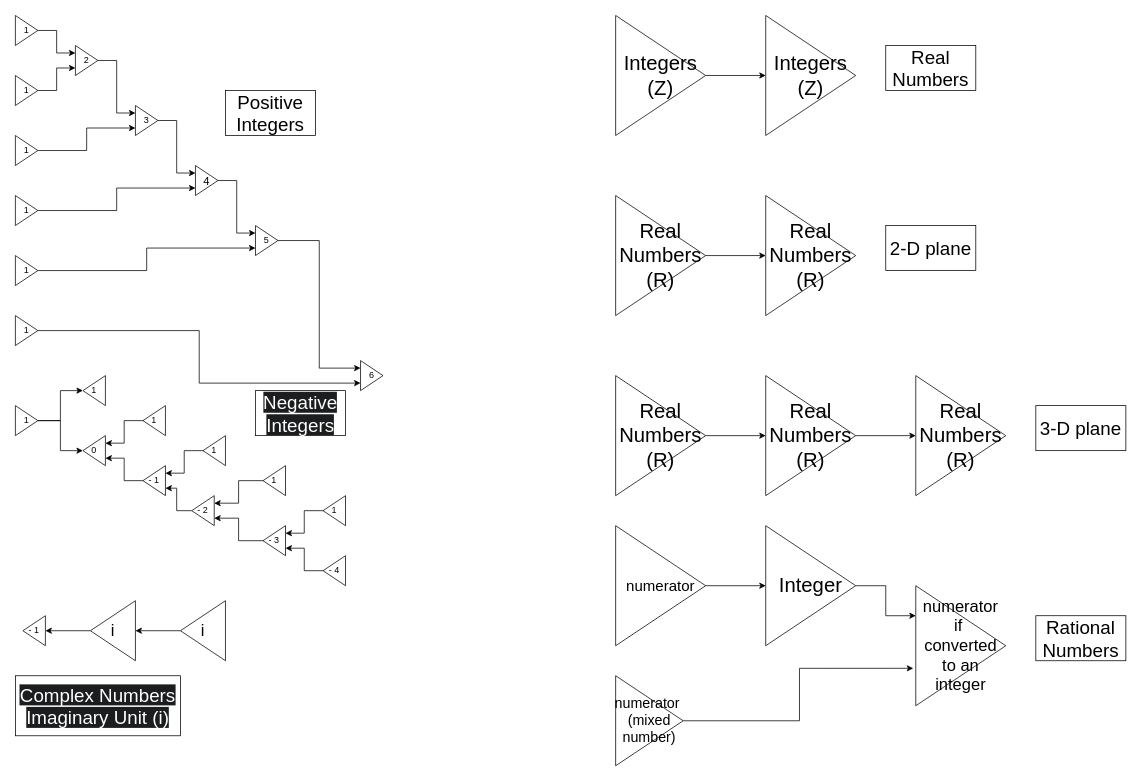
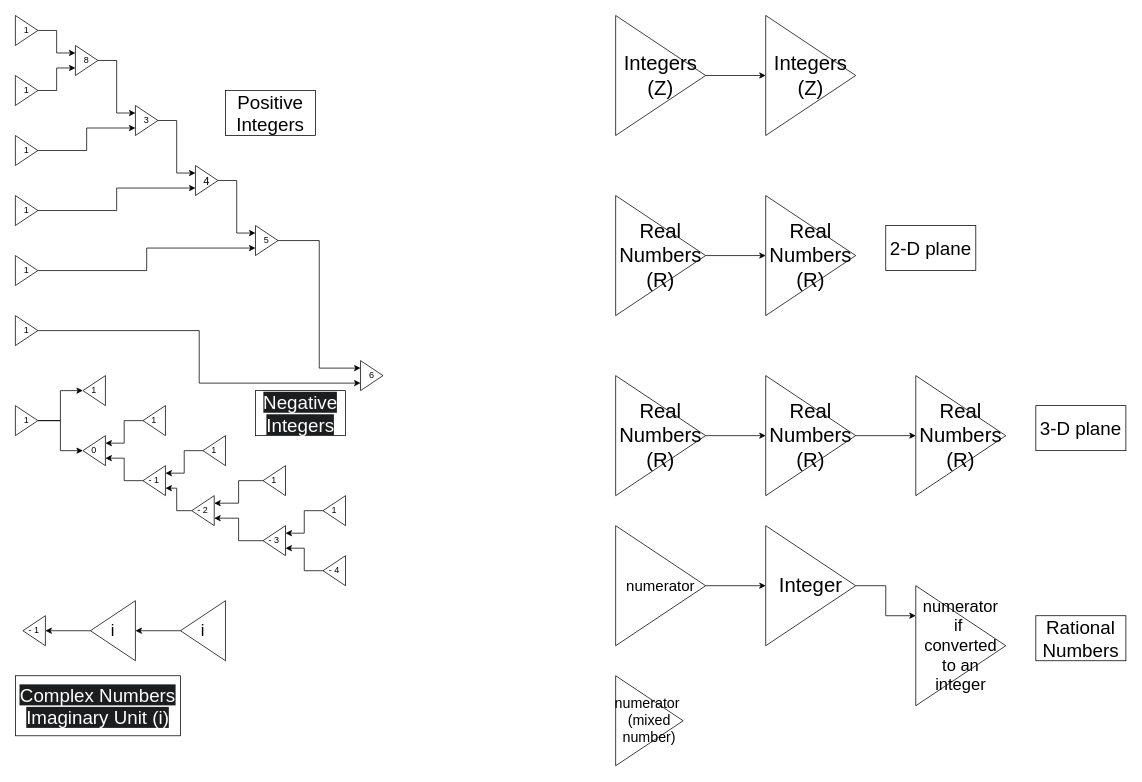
node "2": label "2" -> "8"
node "Real Numbers": removed
edge "numerator (mixed number)" -> "numerator if converted to an integer": removed
